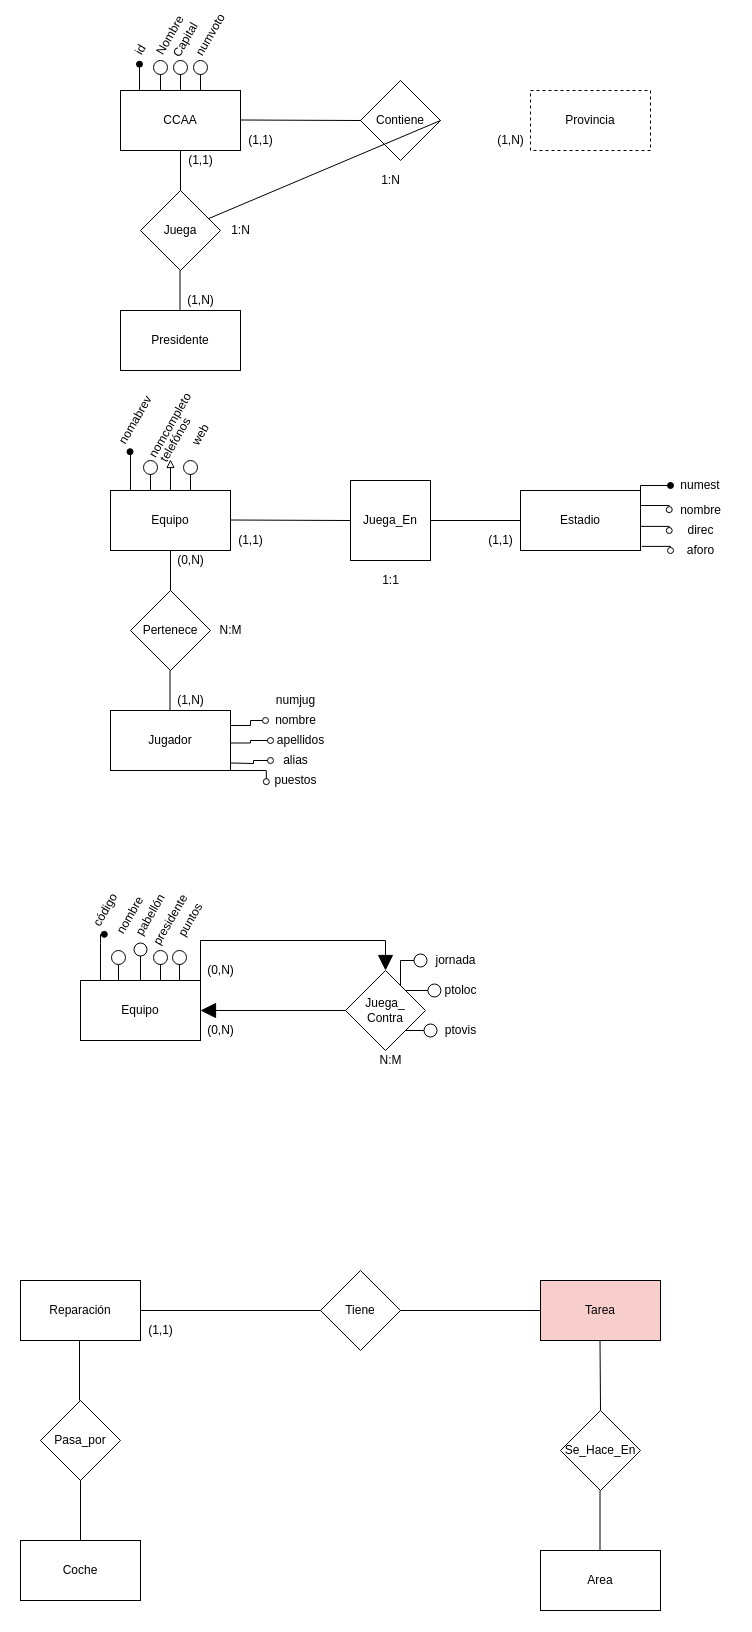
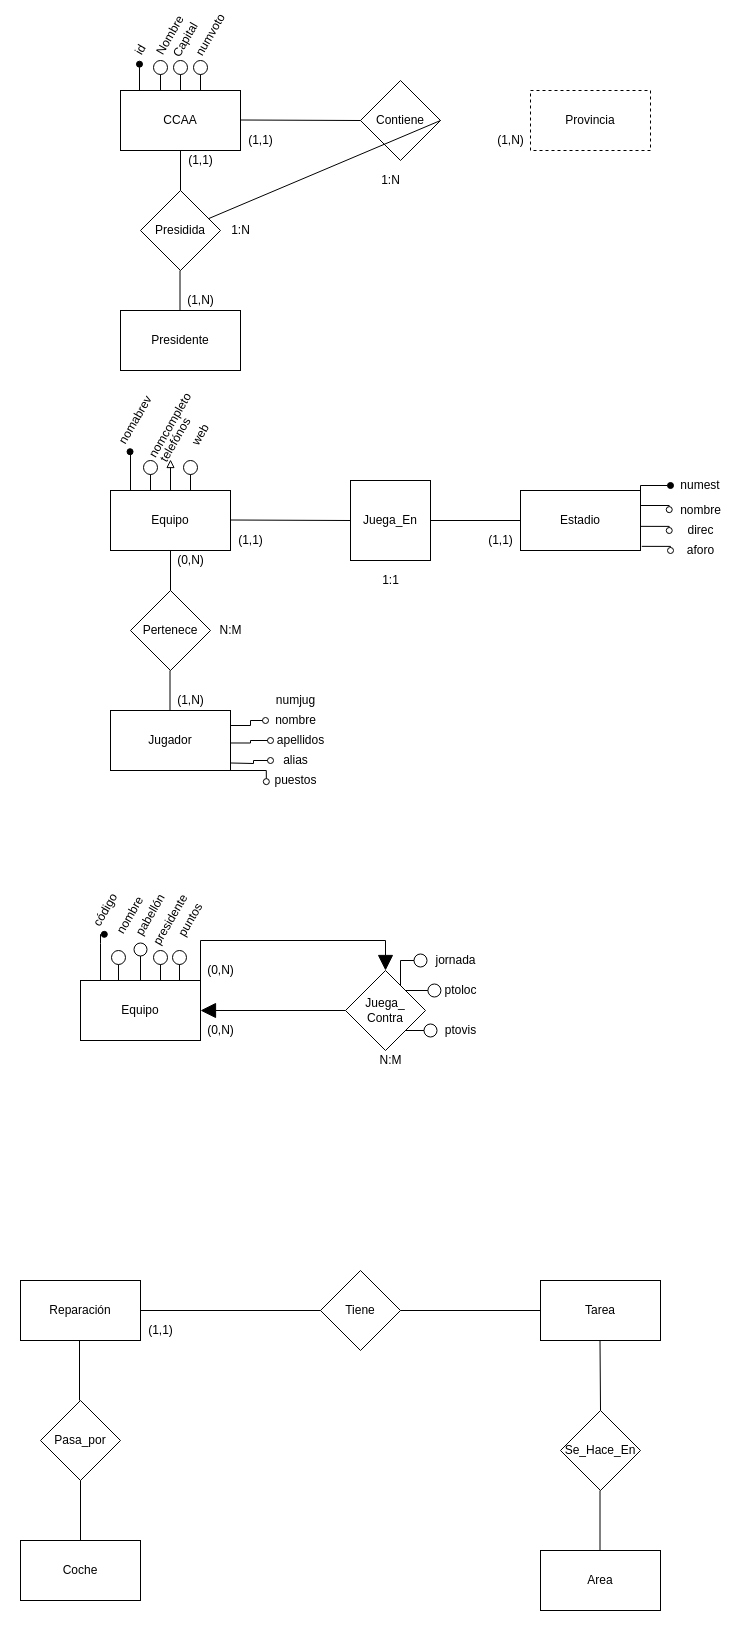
node "Juega": label "Juega" -> "Presidida"
node "Tarea": fillcolor #f8cecc -> #ffffff
